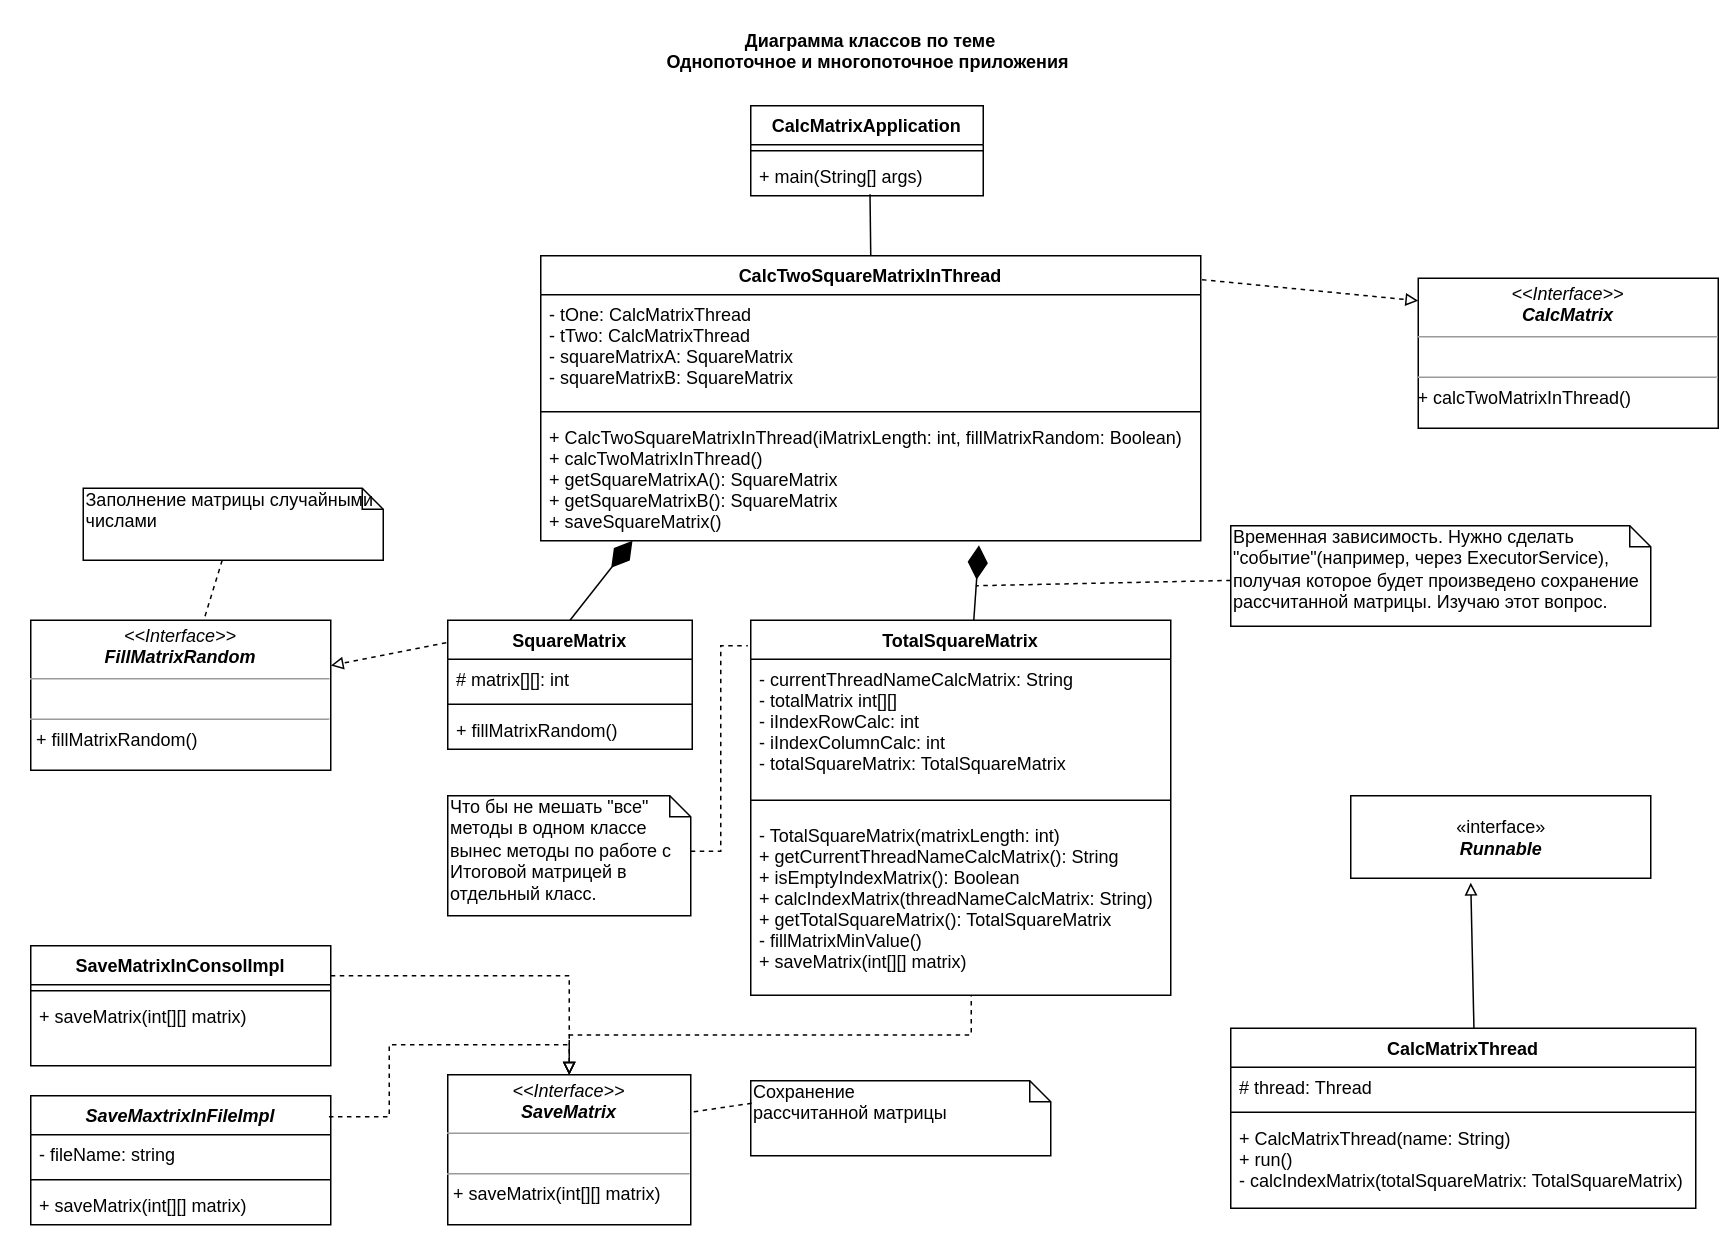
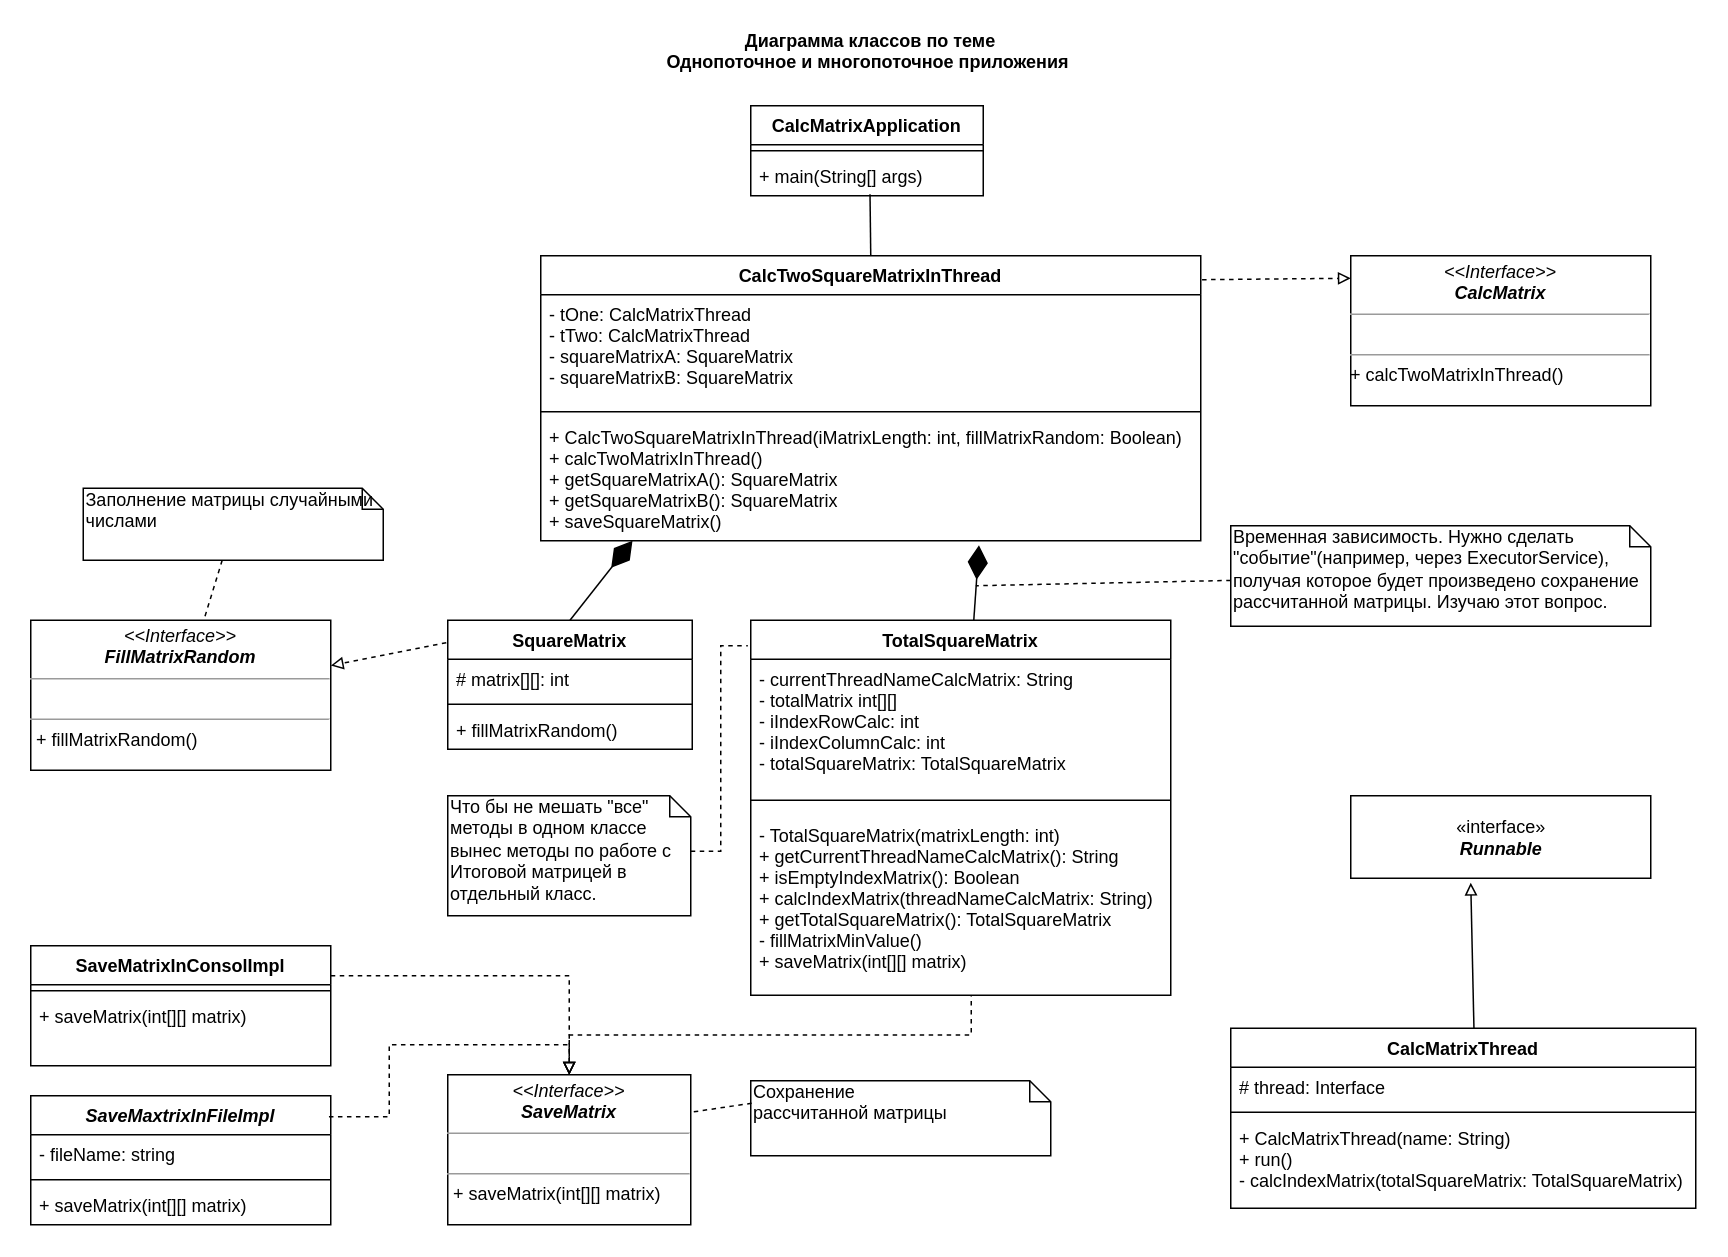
node "<<Interface>> CalcMatrix + calcTwoMatrixInThread()": moved (1568, 353) -> (1501, 331)
node "# thread: Thread": label "# thread: Thread" -> "# thread: Interface"
